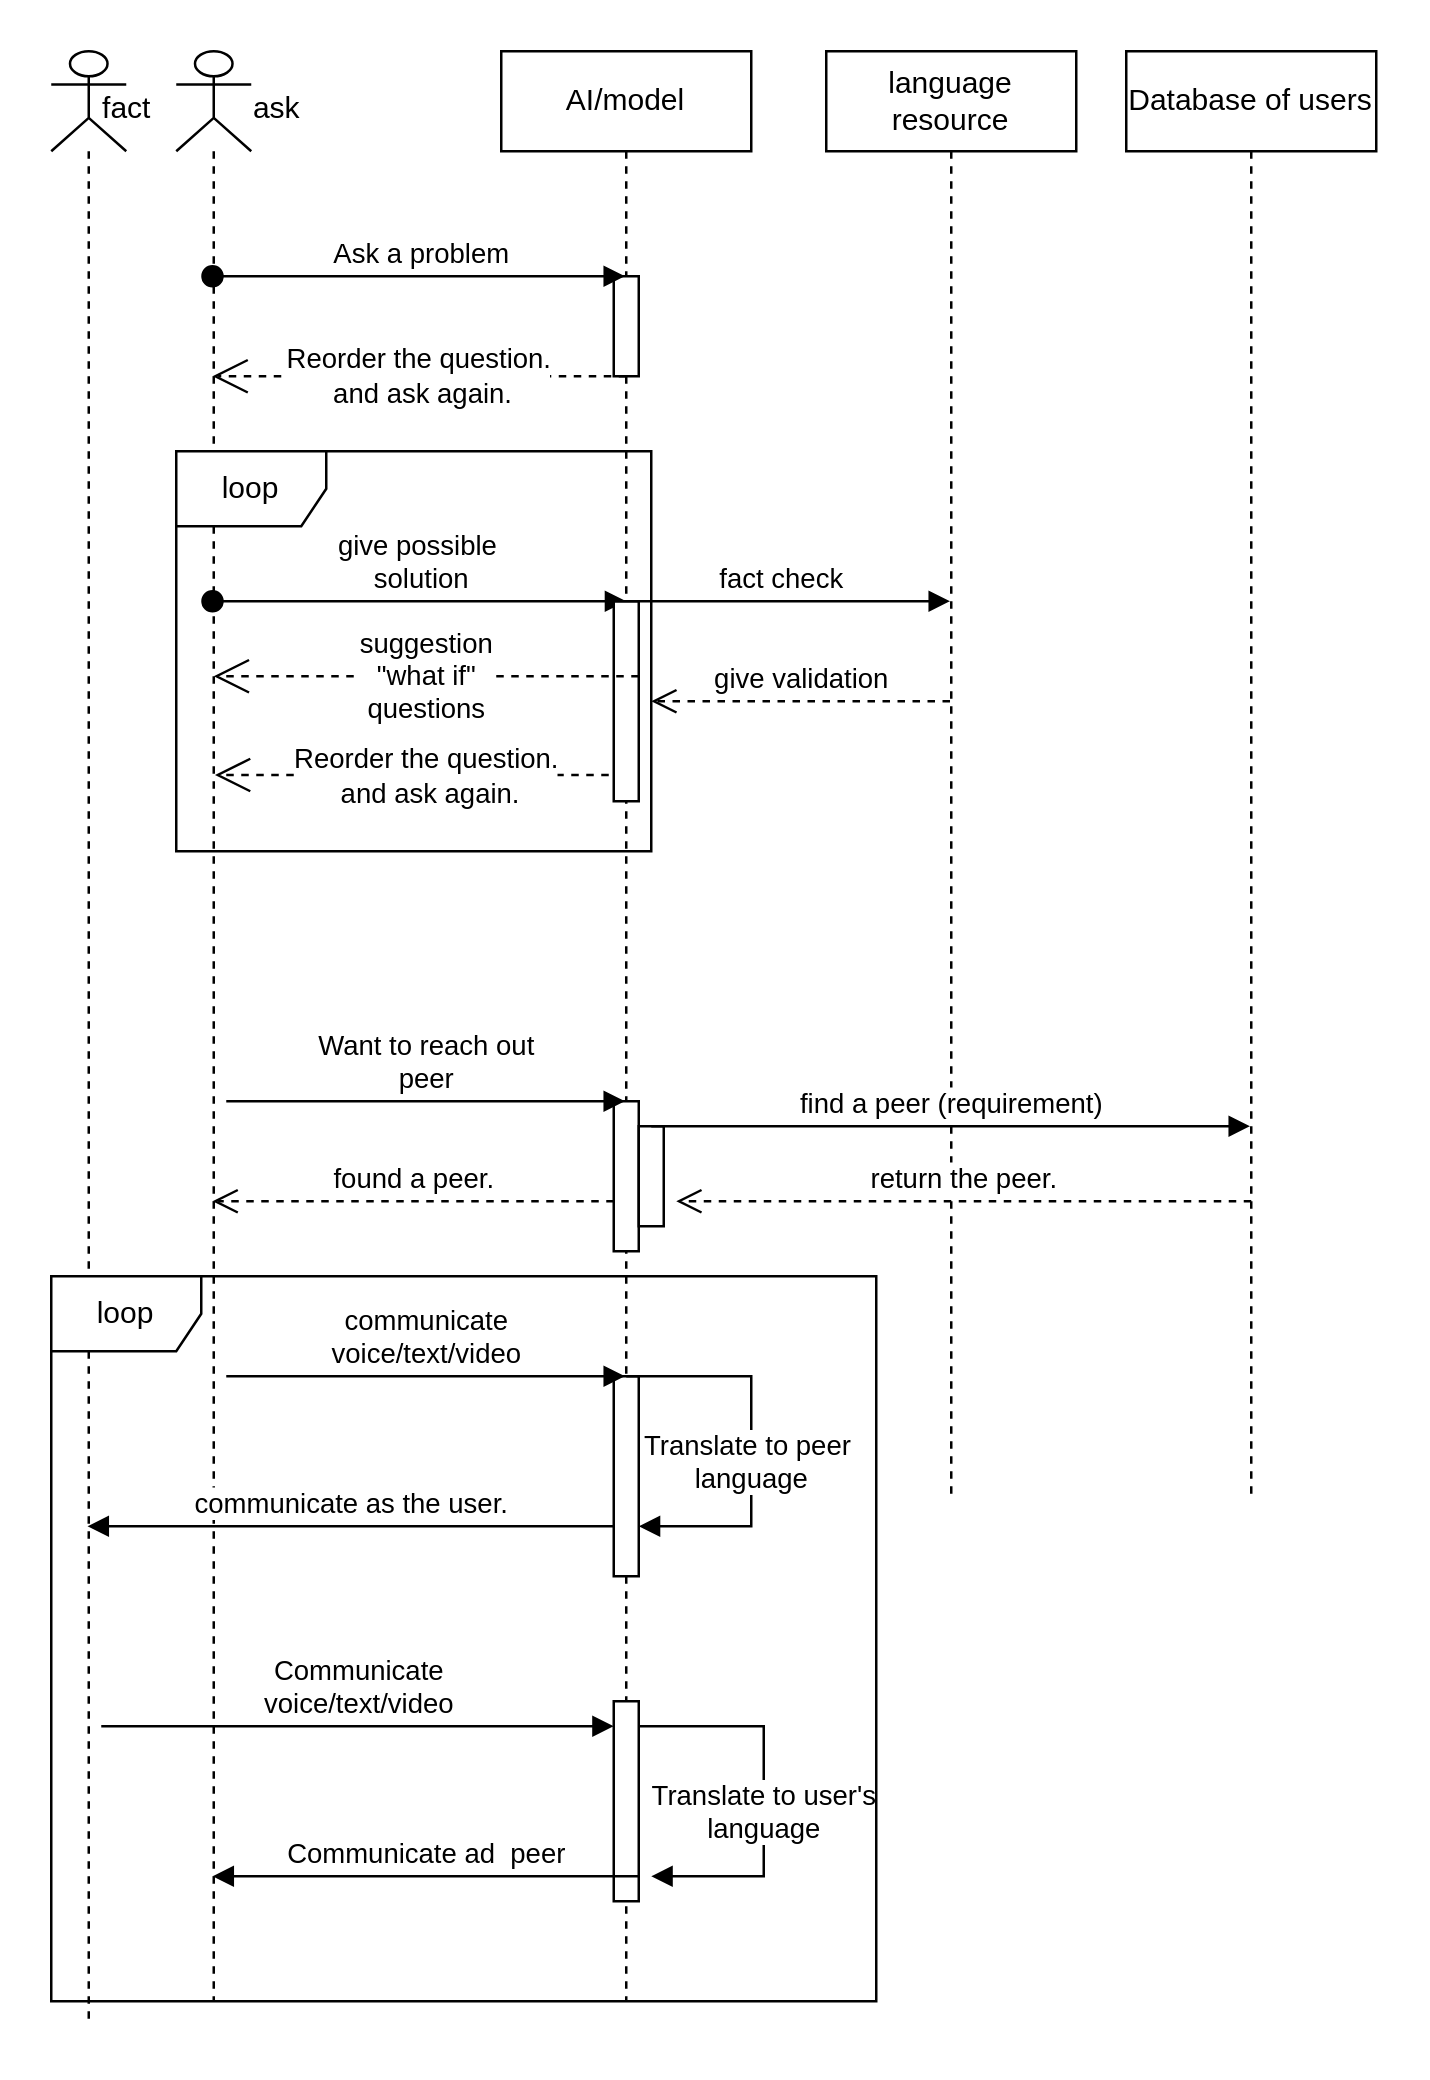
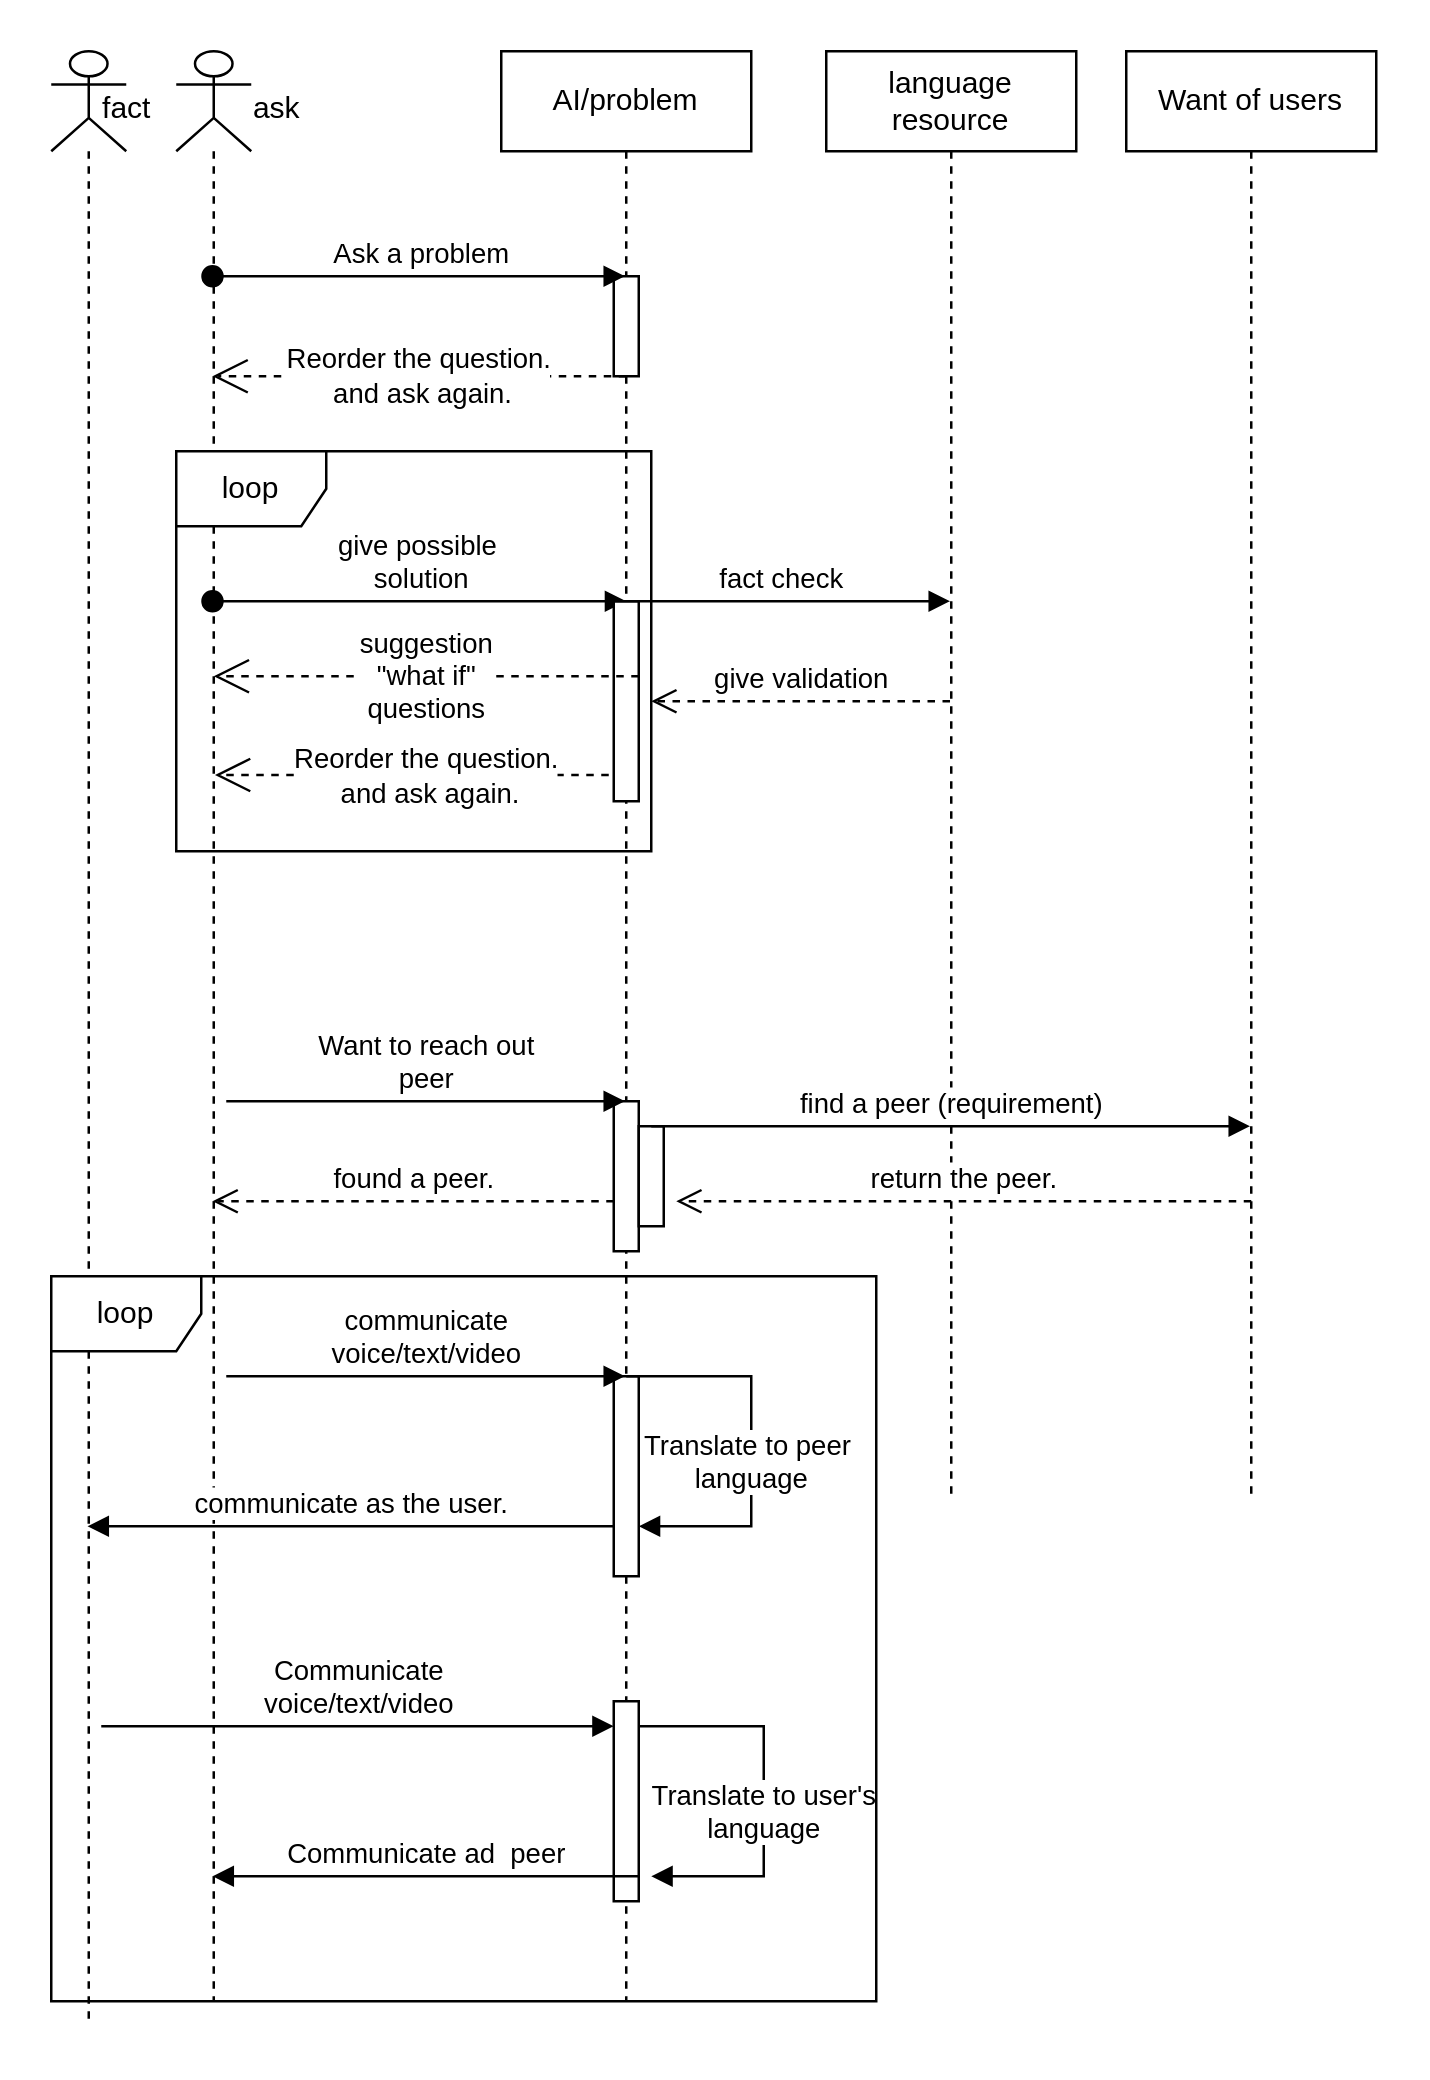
node "AI/model": label "AI/model" -> "AI/problem"
node "Database of users": label "Database of users" -> "Want of users"
